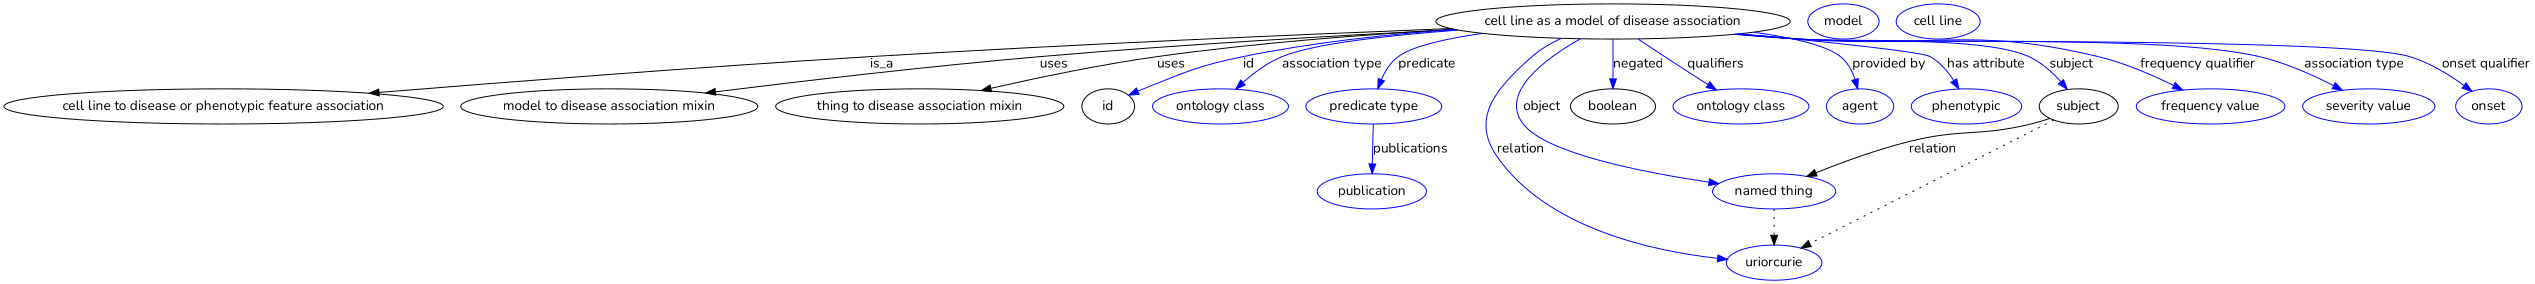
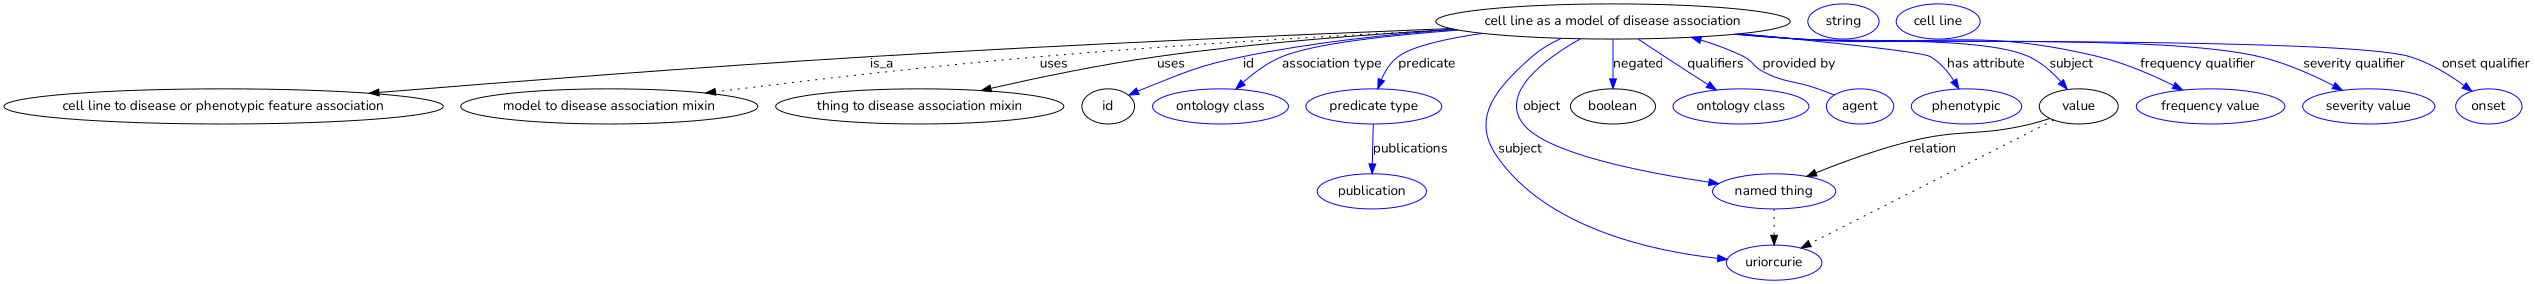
node "model": label "model" -> "string"
edge "cell line as a model of disease association" -> "agent": reversed
edge "cell line as a model of disease association" -> "model to disease association mixin": style solid -> dotted
edge "cell line as a model of disease association" -> "severity value": label "association type" -> "severity qualifier"
node "subject": label "subject" -> "value"
edge "cell line as a model of disease association" -> "uriorcurie": label "relation" -> "subject"
